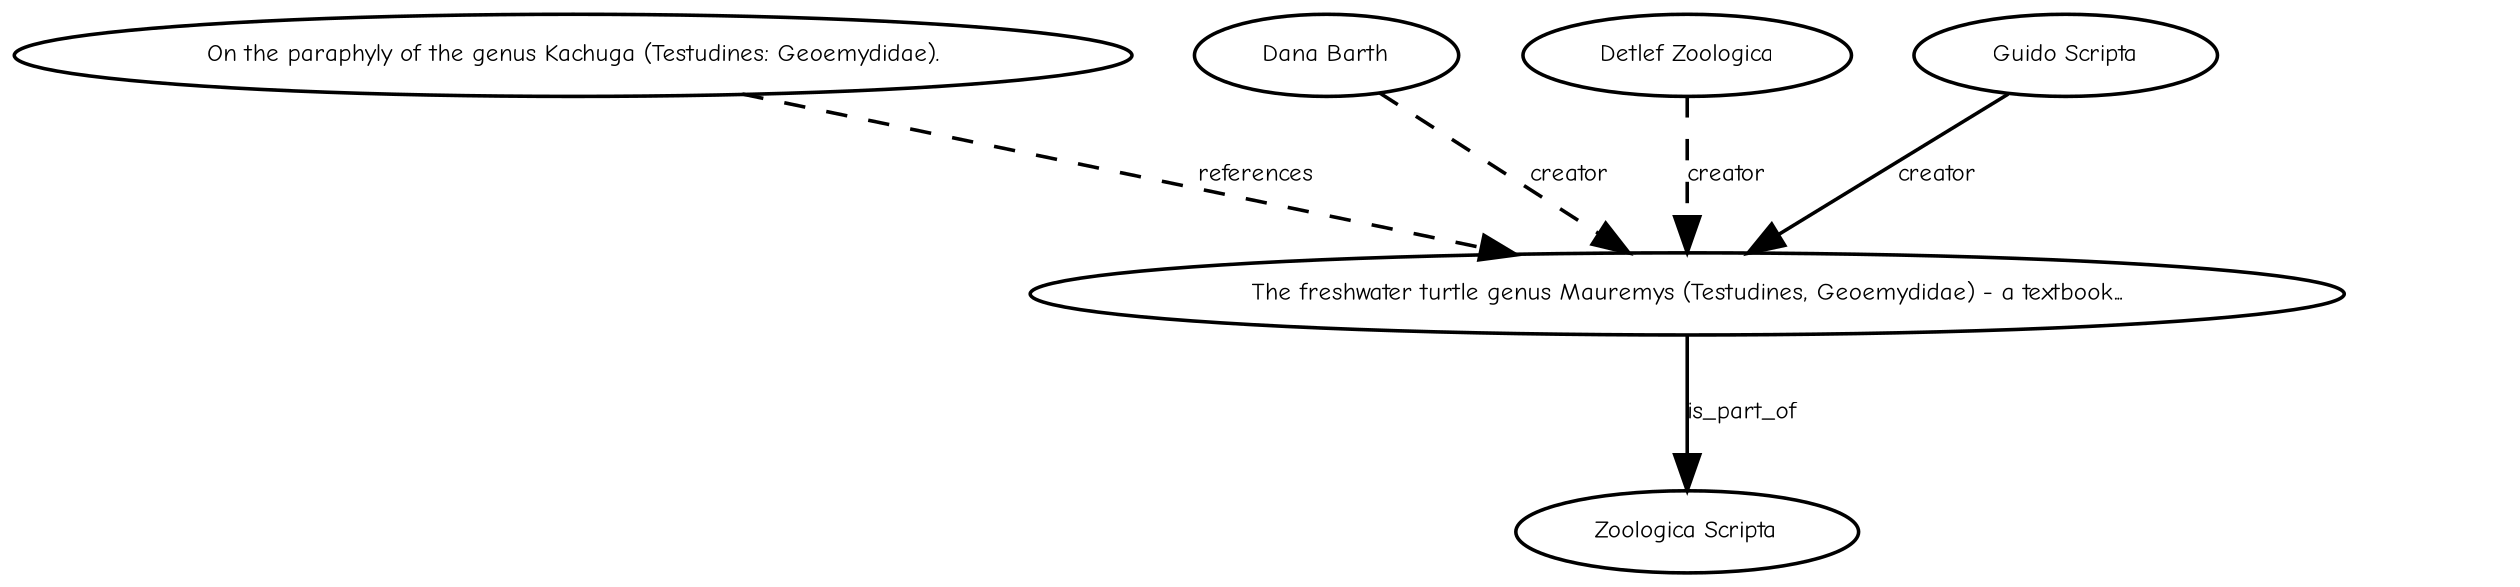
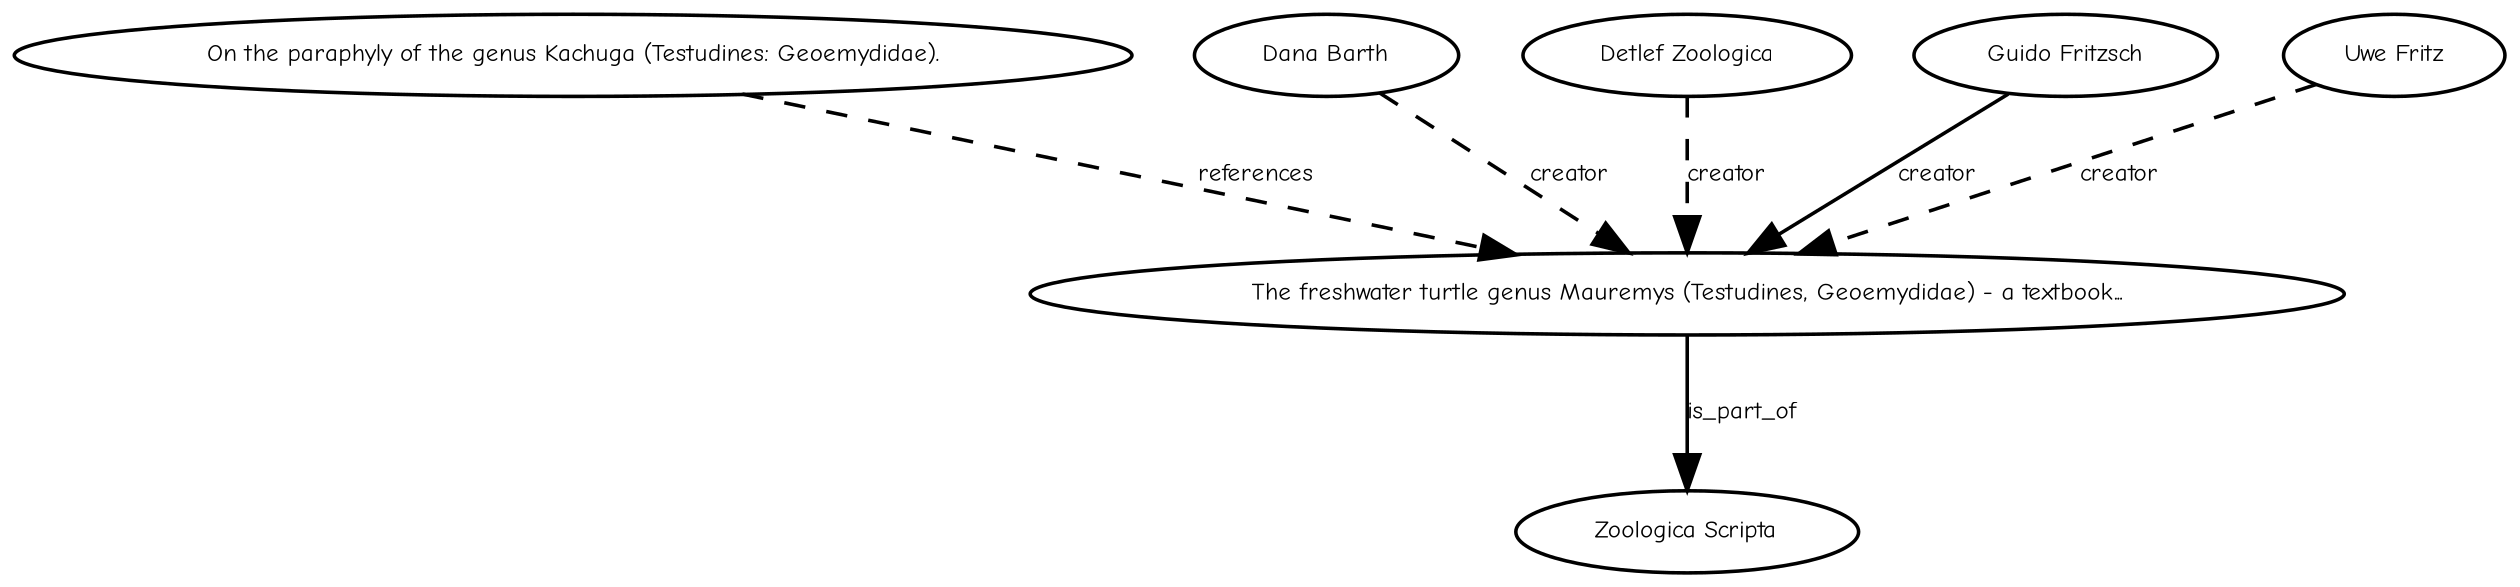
node "Guido Scripta": label "Guido Scripta" -> "Guido Fritzsch"
node "Uwe Fritz": added
